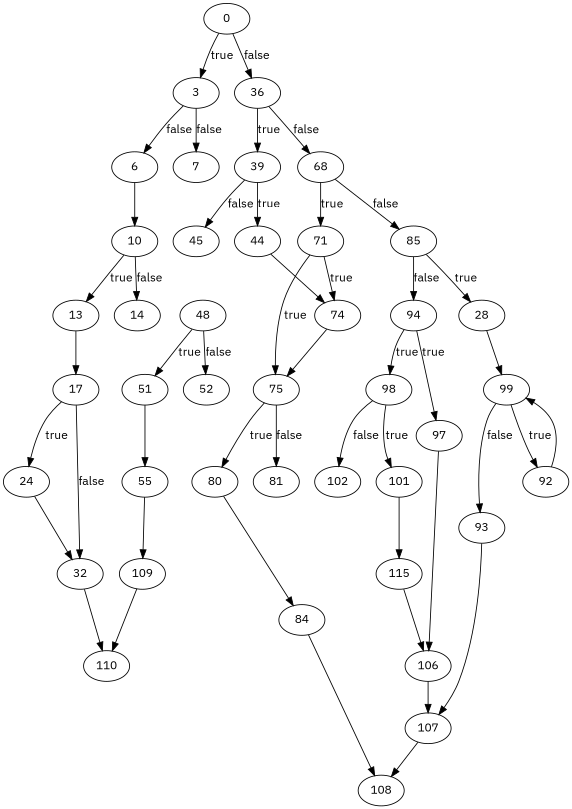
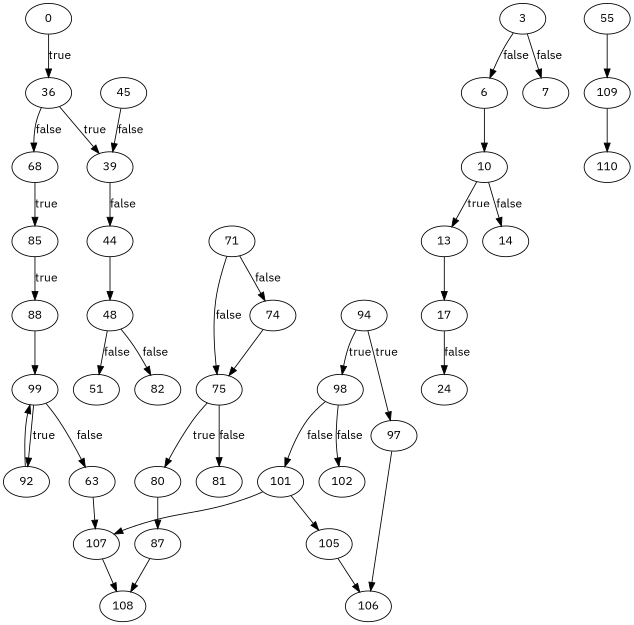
edge "0" -> "3": removed, label "true"
edge "0" -> "36": label "false" -> "true"
edge "39" -> "45": reversed
edge "68" -> "71": removed, label "true"
edge "39" -> "44": label "true" -> "false"
edge "68" -> "85": label "false" -> "true"
edge "44" -> "74": now "44" -> "48"
edge "85" -> "94": removed, label "false"
edge "71" -> "74": label "true" -> "false"
edge "71" -> "75": label "true" -> "false"
node "28": label "28" -> "88"
edge "48" -> "51": label "true" -> "false"
node "52": label "52" -> "82"
edge "51" -> "55": removed
edge "17" -> "24": label "true" -> "false"
edge "98" -> "101": label "true" -> "false"
node "93": label "93" -> "63"
node "32": removed
node "115": label "115" -> "105"
node "84": label "84" -> "87"
edge "106" -> "107": now "101" -> "107"
